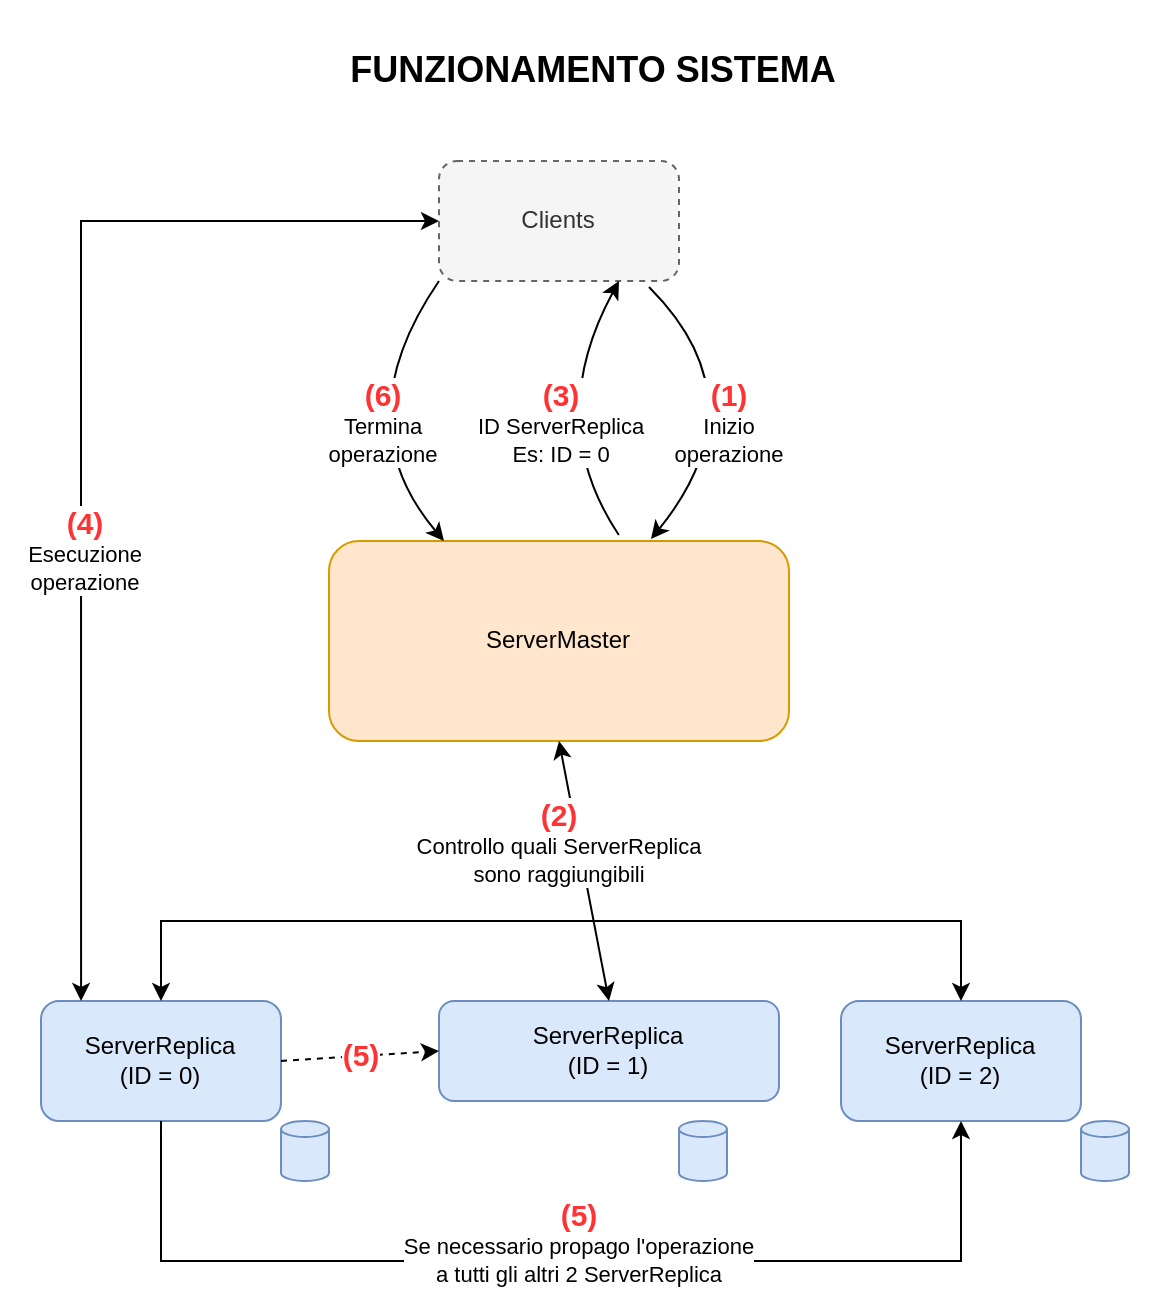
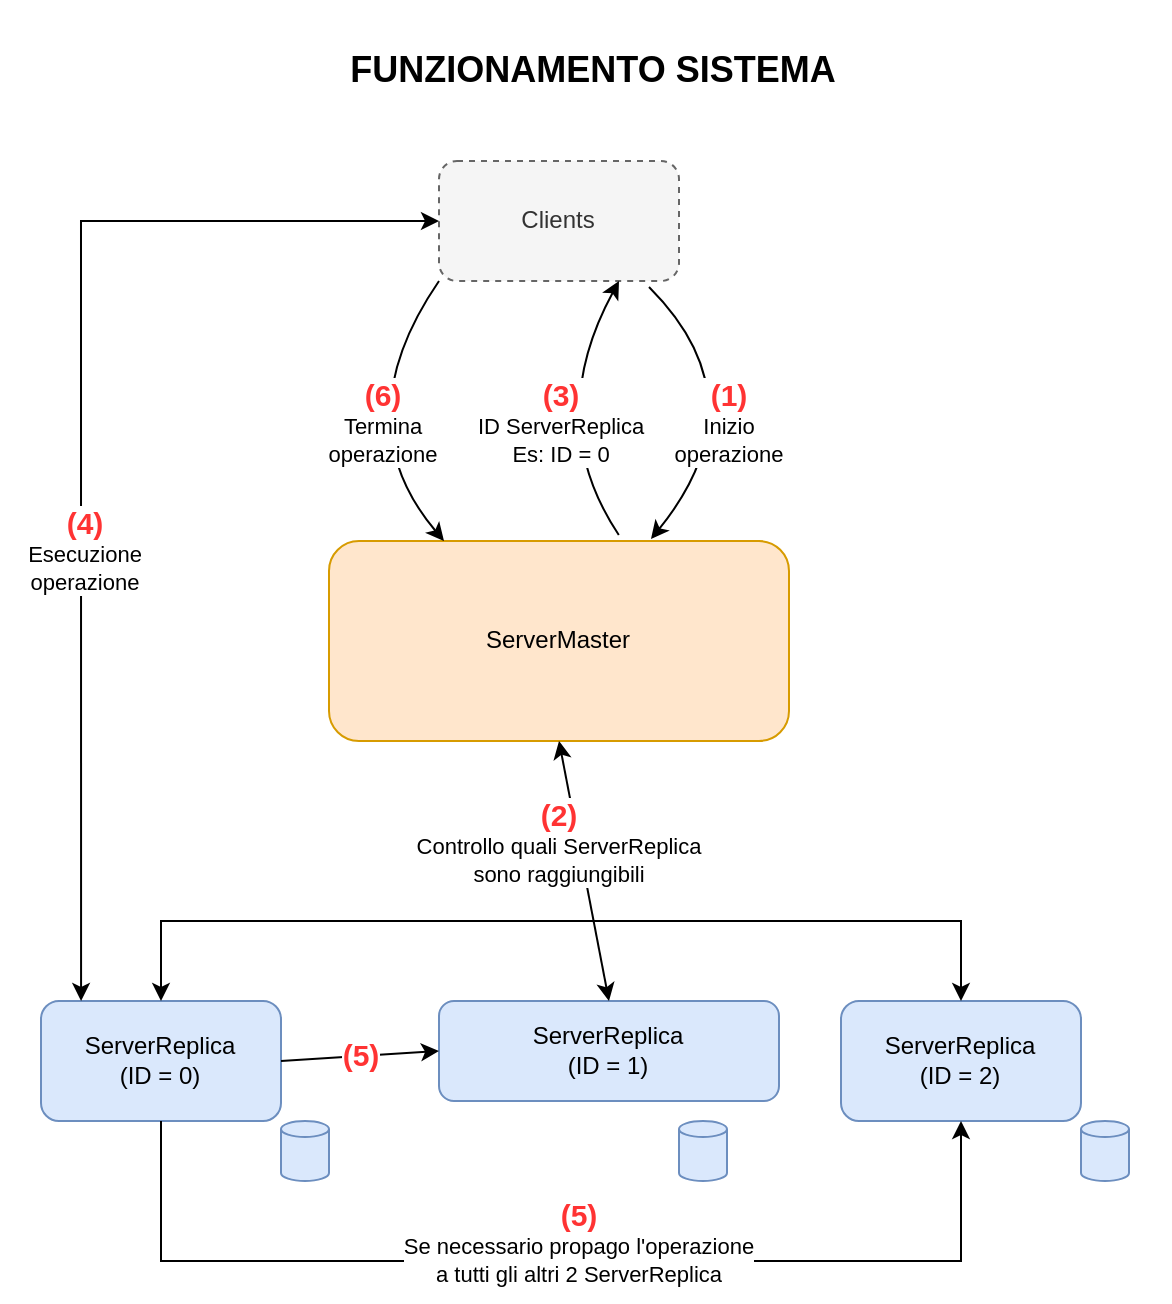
edge "ServerReplica (ID = 0)" -> "ServerReplica (ID = 1)": style dashed -> solid
